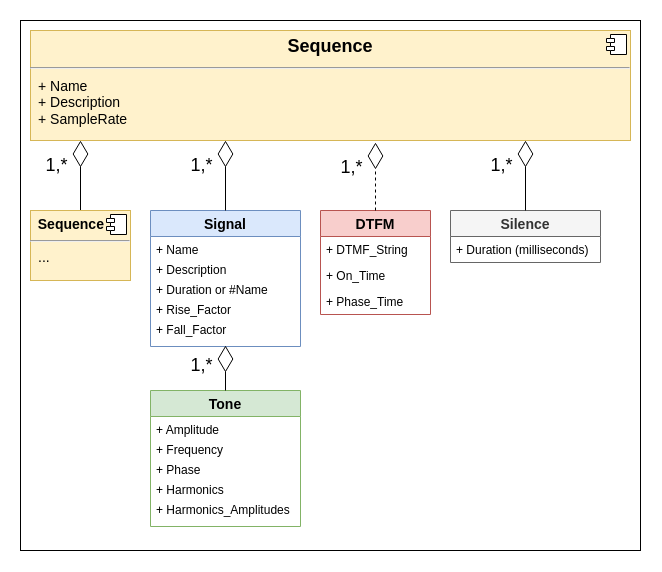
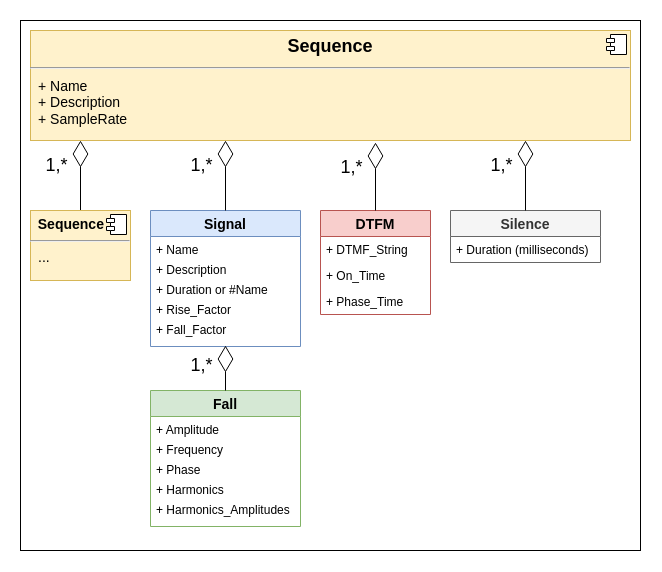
edge "DTFM" -> "Sequence + Name + Description + SampleRate": style dashed -> solid
node "Tone": label "Tone" -> "Fall"
